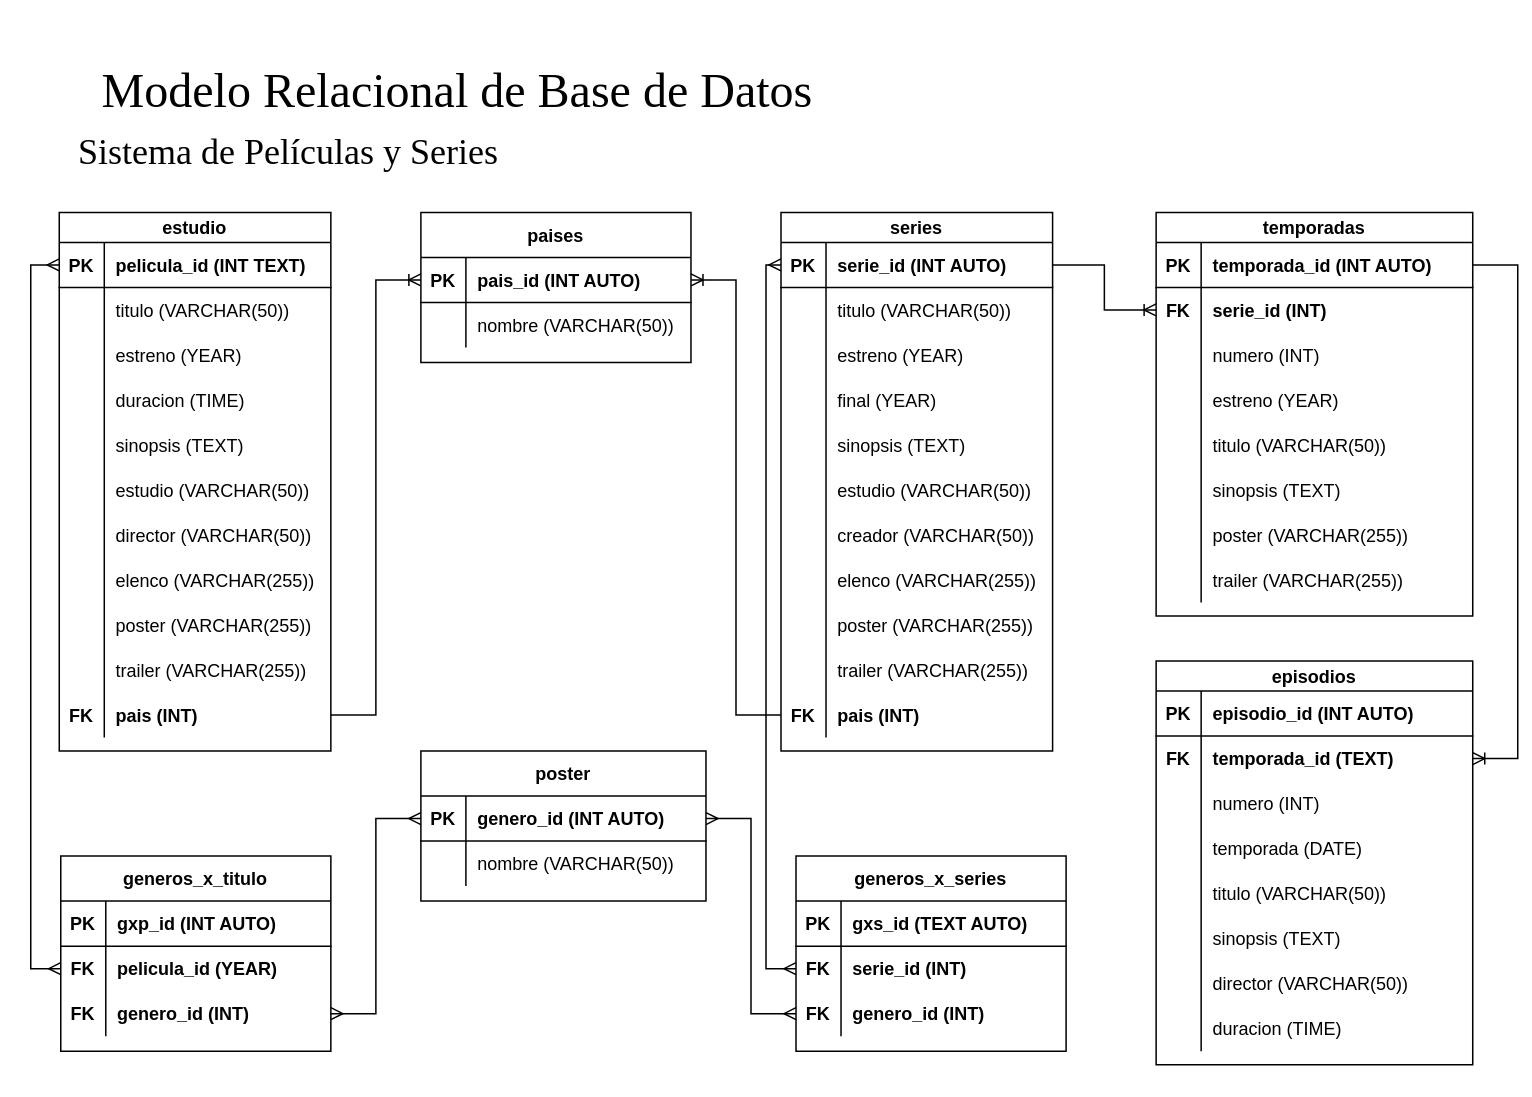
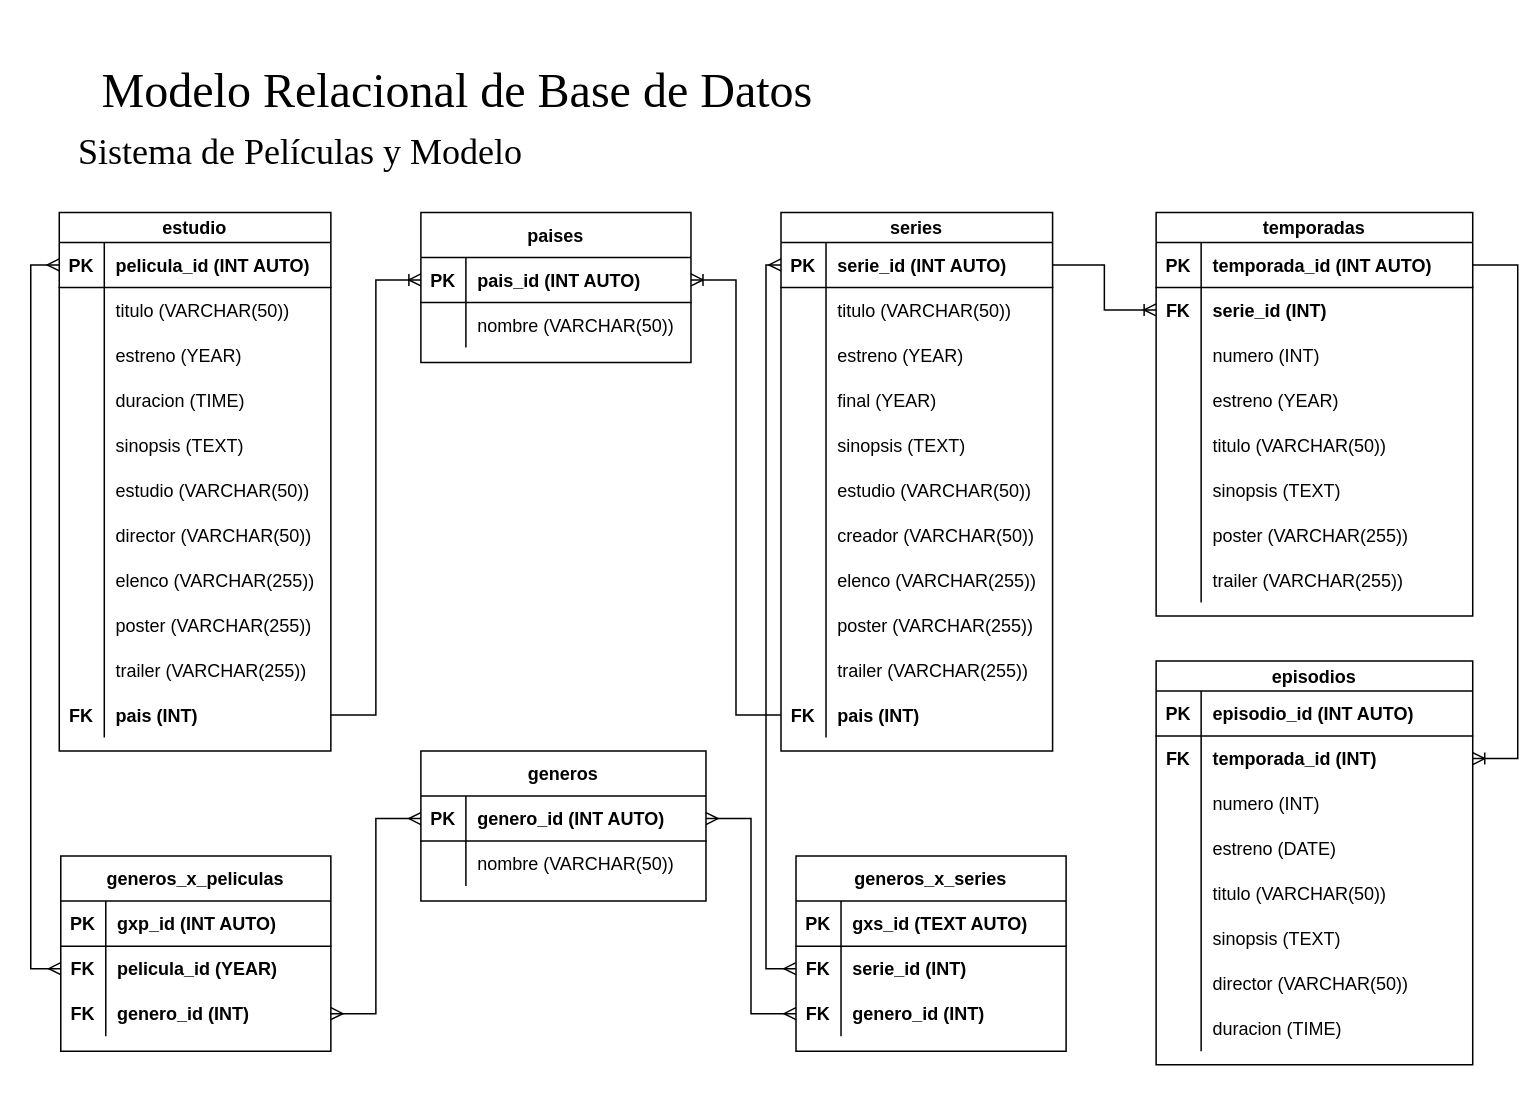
node "Sistema de Películas y Series": label "Sistema de Películas y Series" -> "Sistema de Películas y Modelo"
node "pelicula_id (INT TEXT)": label "pelicula_id (INT TEXT)" -> "pelicula_id (INT AUTO)"
node "temporada_id (TEXT)": label "temporada_id (TEXT)" -> "temporada_id (INT)"
node "poster": label "poster" -> "generos"
node "temporada (DATE)": label "temporada (DATE)" -> "estreno (DATE)"
node "generos_x_titulo": label "generos_x_titulo" -> "generos_x_peliculas"
